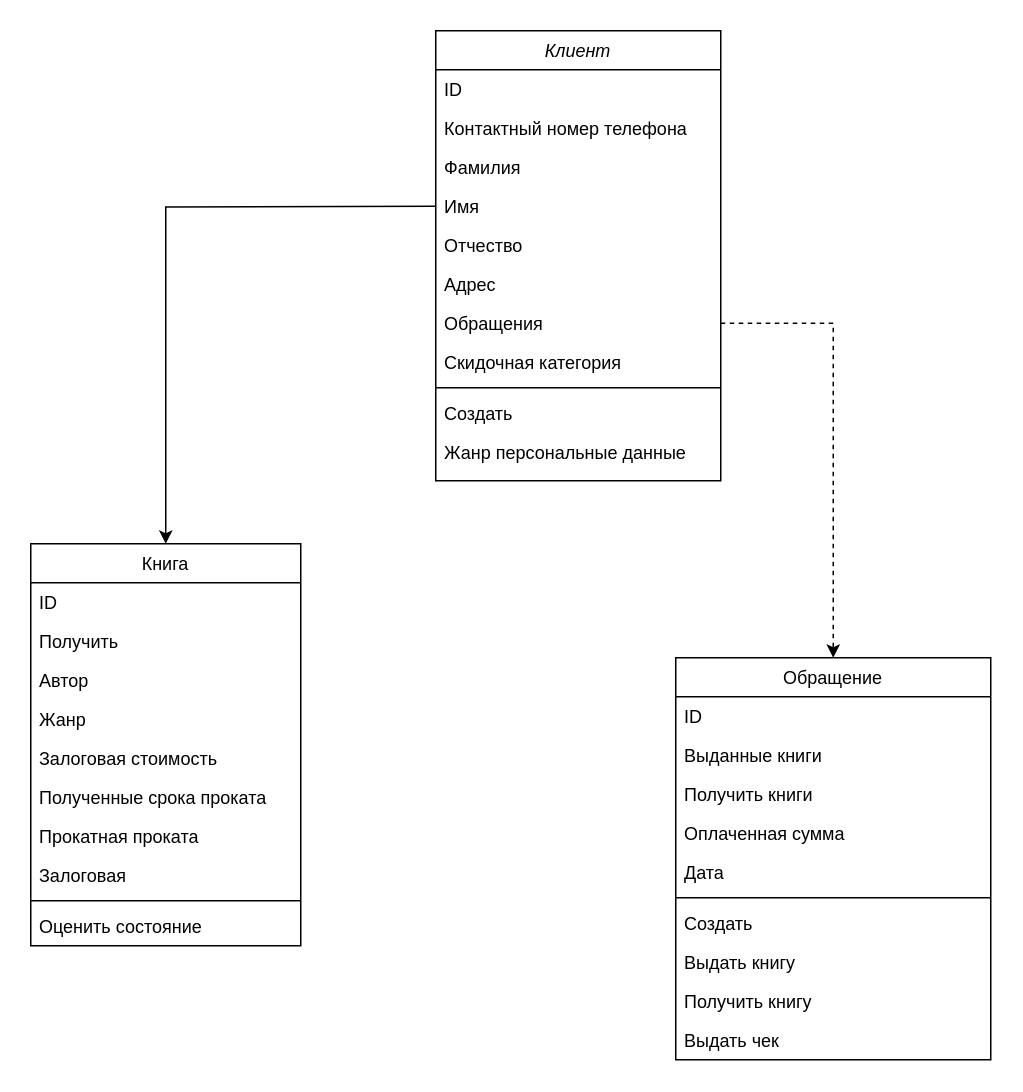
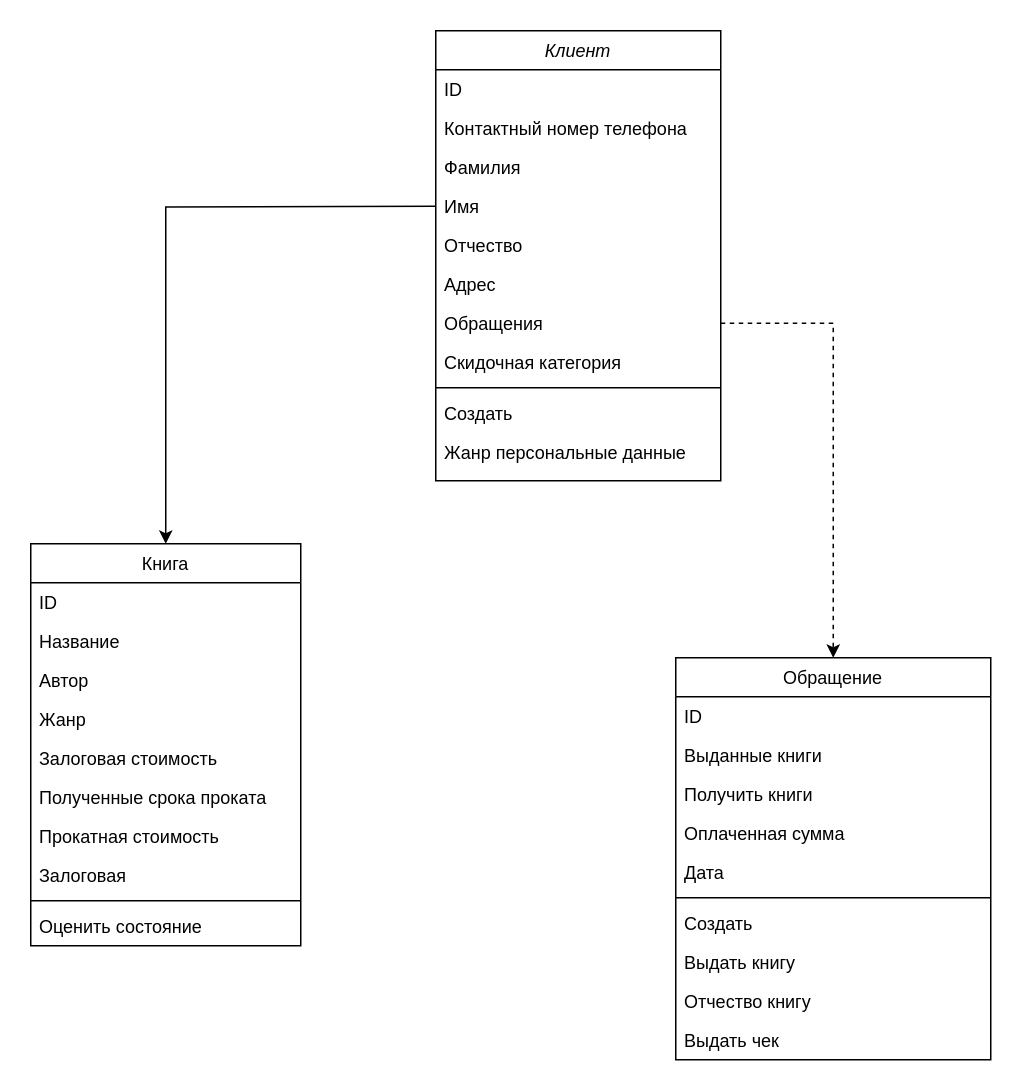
node "Получить": label "Получить" -> "Название"
node "Прокатная проката": label "Прокатная проката" -> "Прокатная стоимость"
node "Получить книгу": label "Получить книгу" -> "Отчество книгу"
